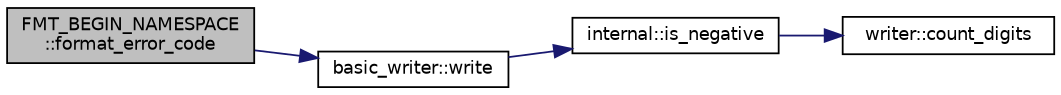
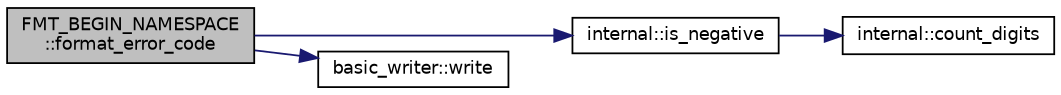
node "writer::count_digits": label "writer::count_digits" -> "internal::count_digits"
edge "basic_writer::write" -> "internal::is_negative": now "FMT_BEGIN_NAMESPACE ::format_error_code" -> "internal::is_negative"
